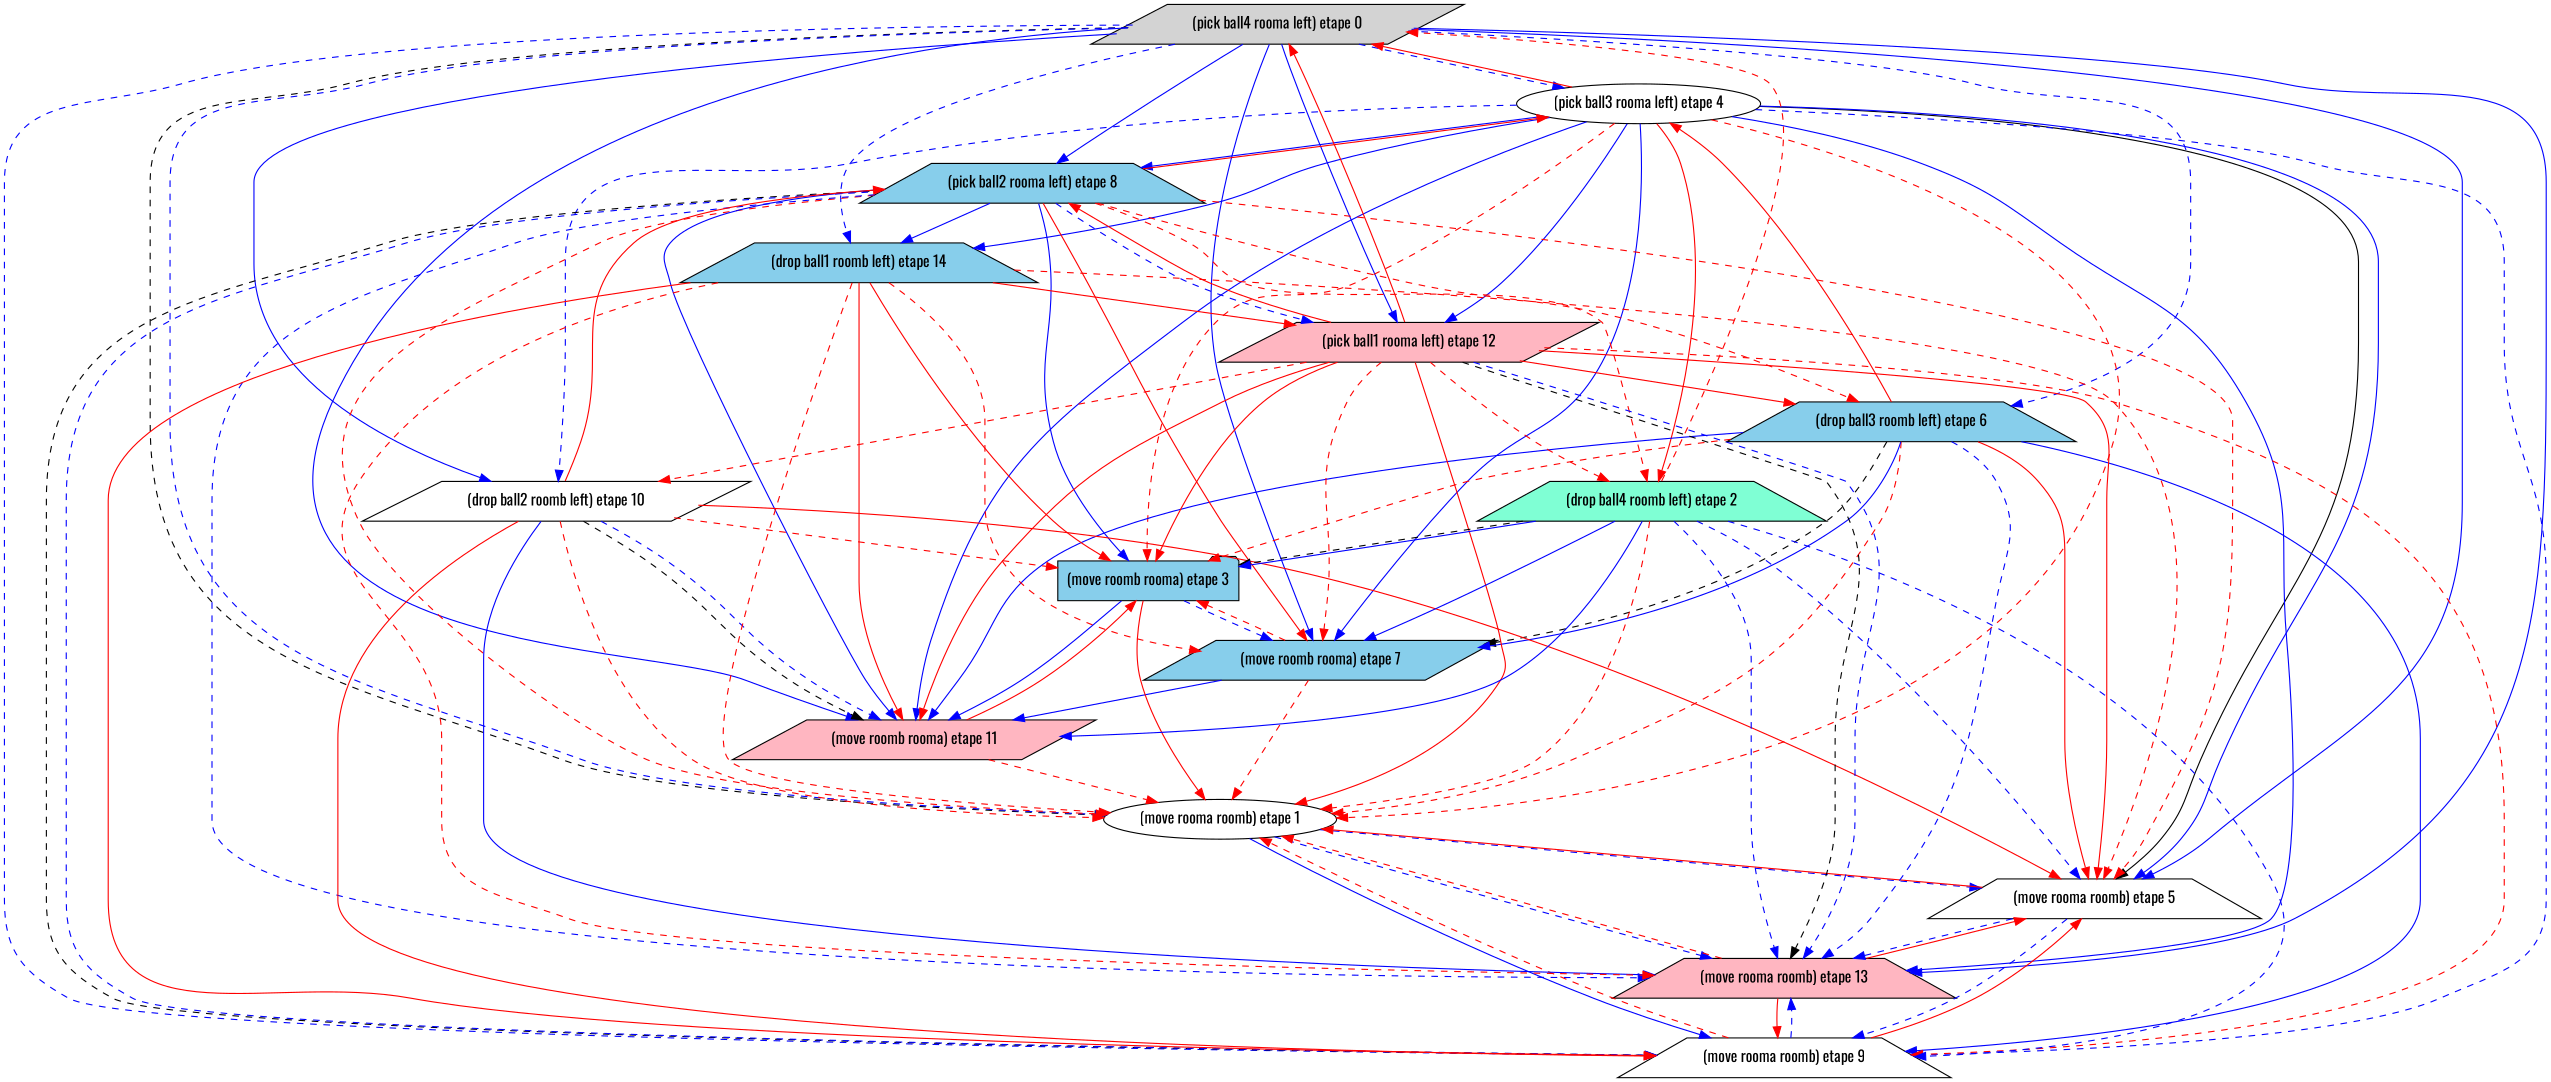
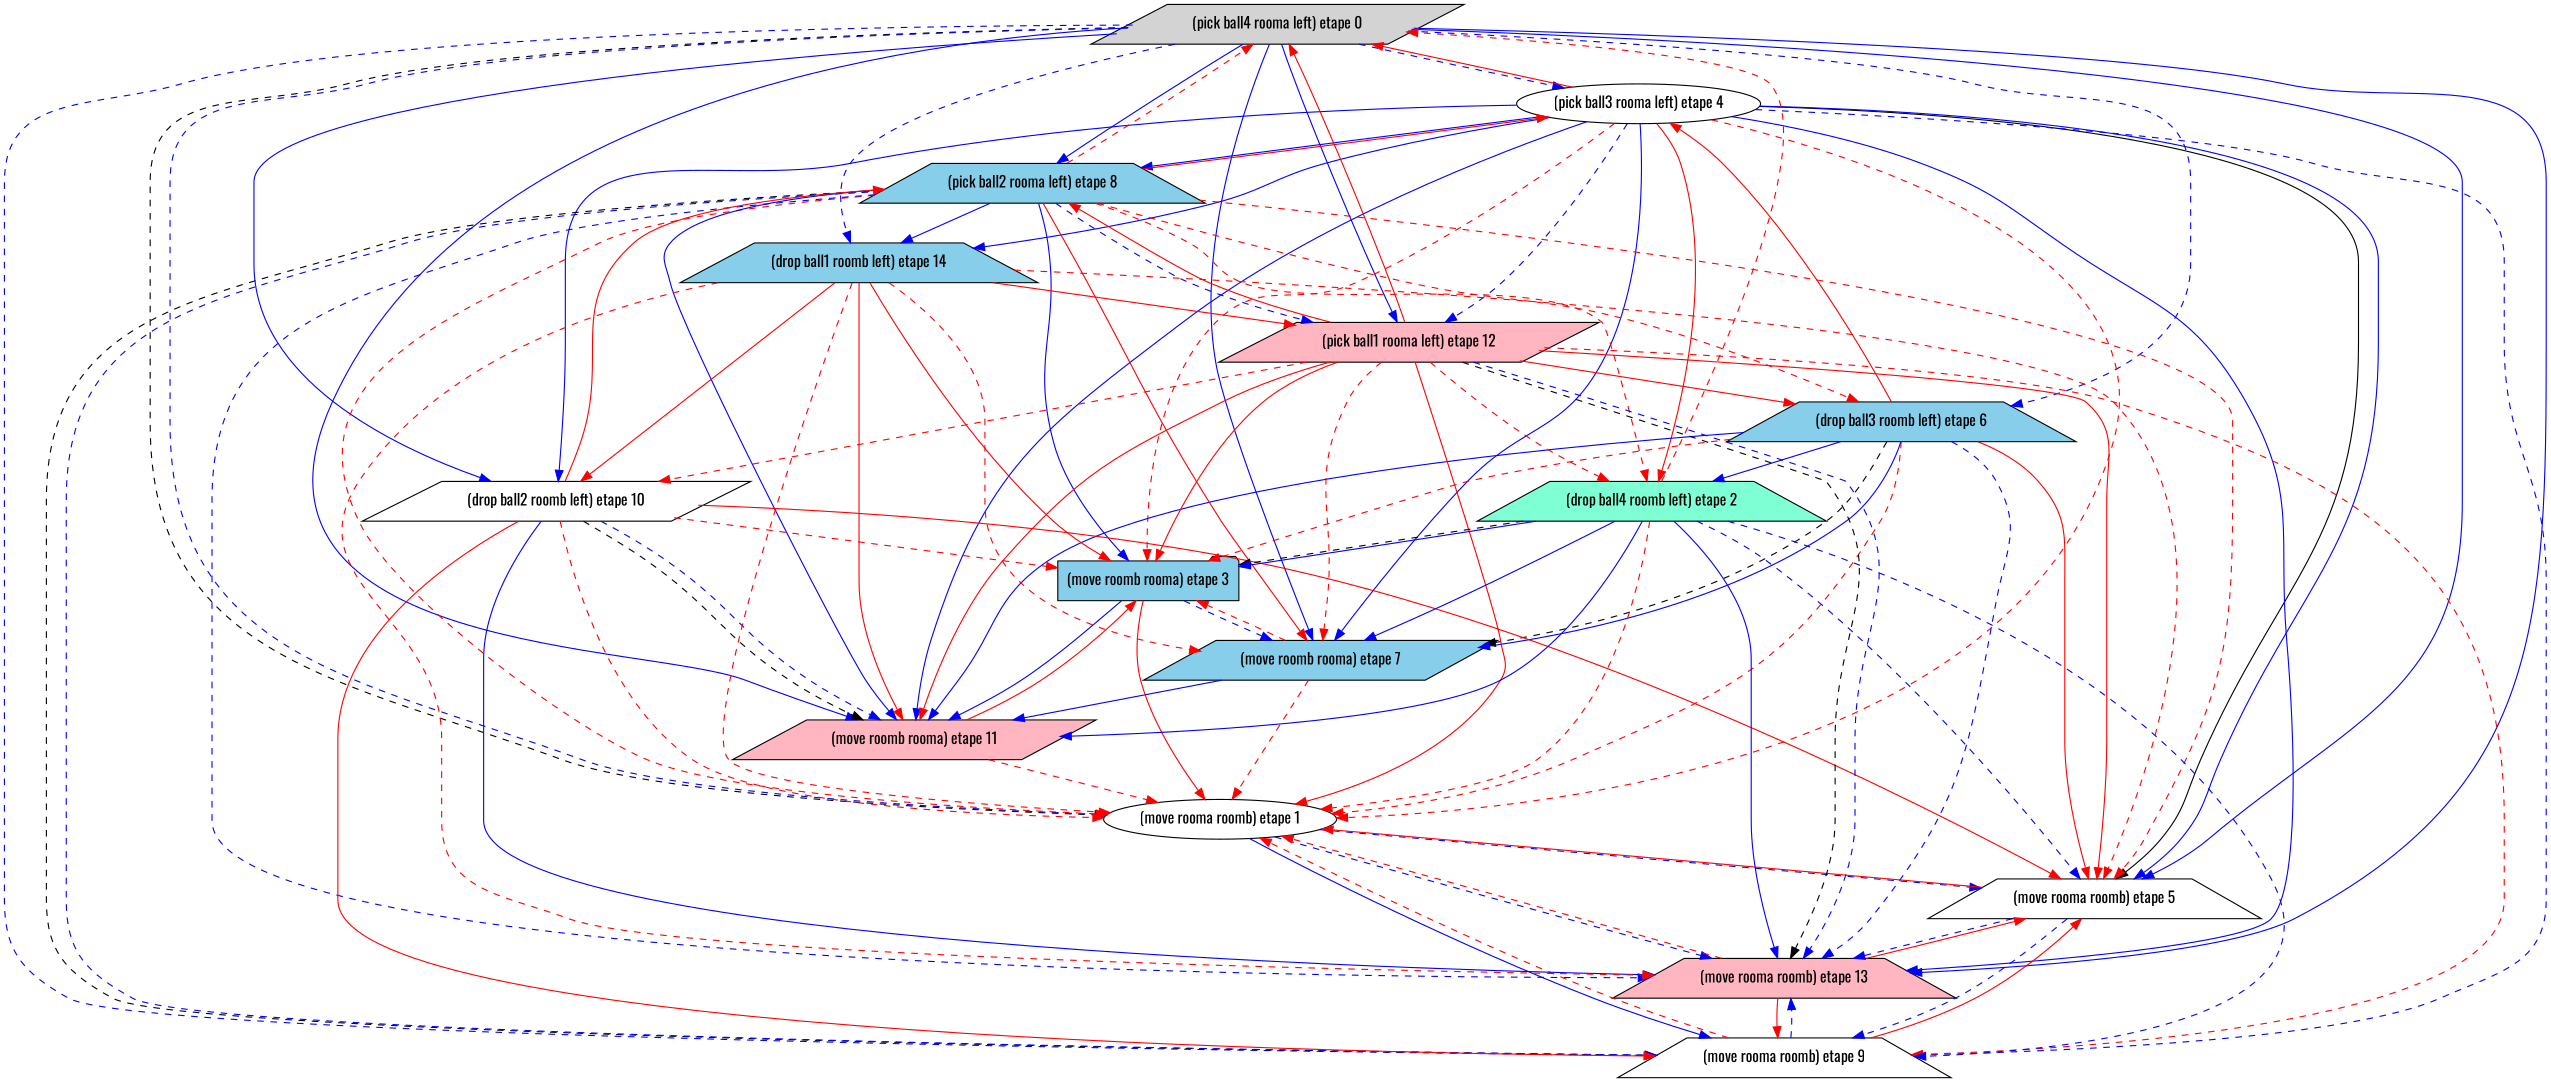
edge "(pick ball2 rooma left) etape 8" -> "(pick ball4 rooma left) etape 0": added
edge "(pick ball3 rooma left) etape 4" -> "(drop ball2 roomb left) etape 10": style dashed -> solid
edge "(pick ball3 rooma left) etape 4" -> "(pick ball1 rooma left) etape 12": style solid -> dashed
edge "(drop ball4 roomb left) etape 2" -> "(move rooma roomb) etape 13": style dashed -> solid
edge "(drop ball3 roomb left) etape 6" -> "(move rooma roomb) etape 9": now "(drop ball3 roomb left) etape 6" -> "(drop ball4 roomb left) etape 2"
edge "(drop ball1 roomb left) etape 14" -> "(move rooma roomb) etape 9": now "(drop ball1 roomb left) etape 14" -> "(drop ball2 roomb left) etape 10"
